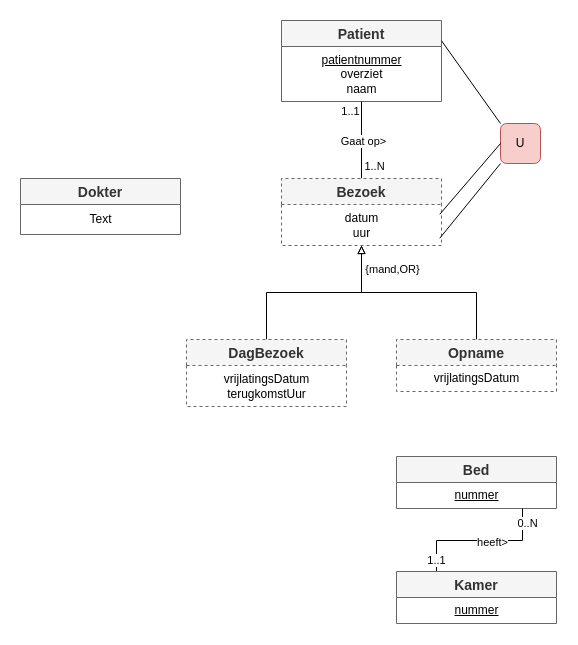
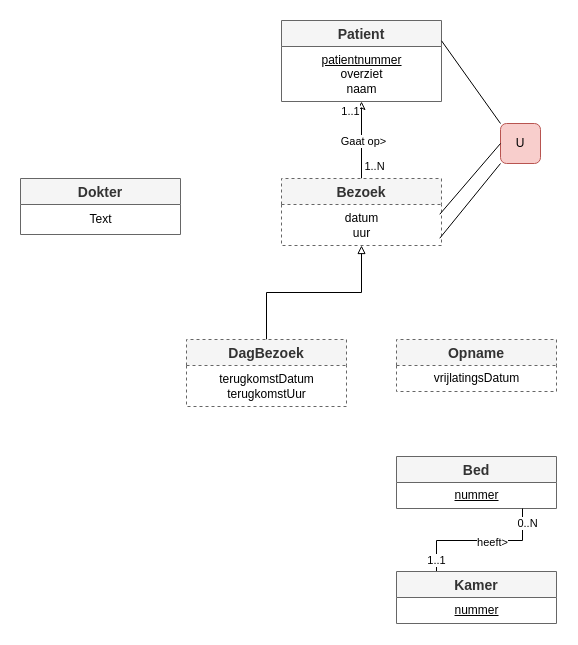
edge "patientnummer overziet naam" -- "Bezoek": arrowhead none -> classic
edge "Opname" -> "datum uur": removed, label "{mand,OR}"
node "vrijlatingsDatum terugkomstUur": label "vrijlatingsDatum terugkomstUur" -> "terugkomstDatum terugkomstUur"
